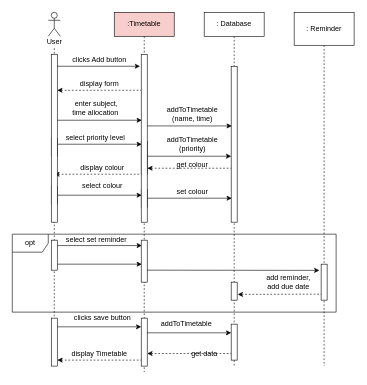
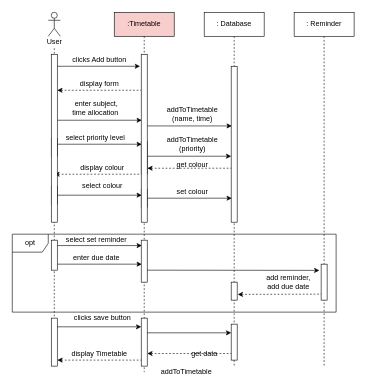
node ": Reminder": size 60x33 -> 60x24
node "enter due date": added
node "addToTimetable": moved (186, 324) -> (186, 372)
